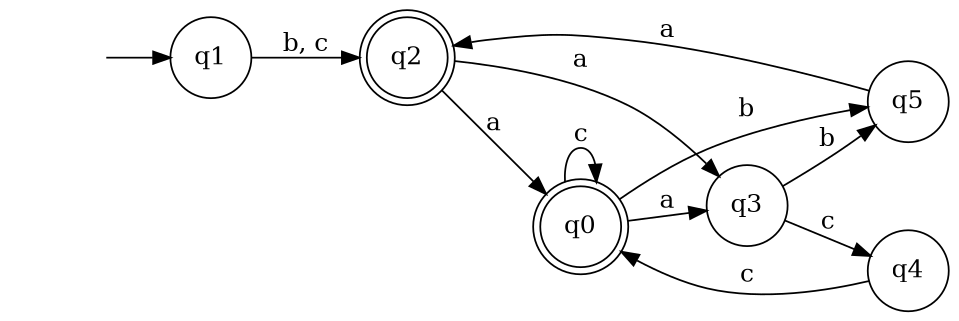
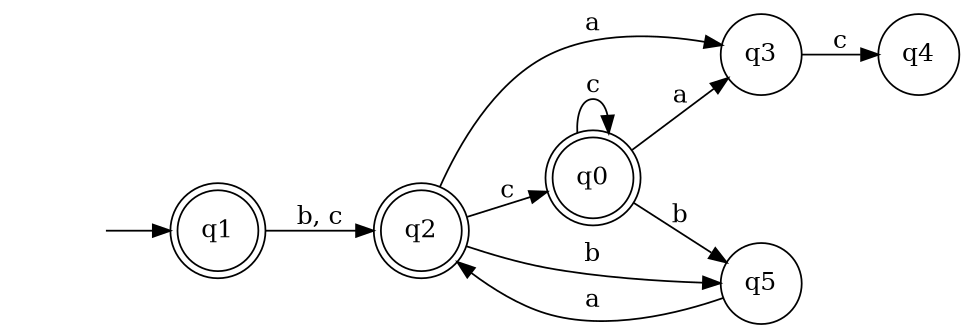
node "q1": shape circle -> doublecircle
edge "q2" -> "q0": label "a" -> "c"
edge "q3" -> "q5": now "q2" -> "q5"
edge "q4" -> "q0": removed, label "c"
